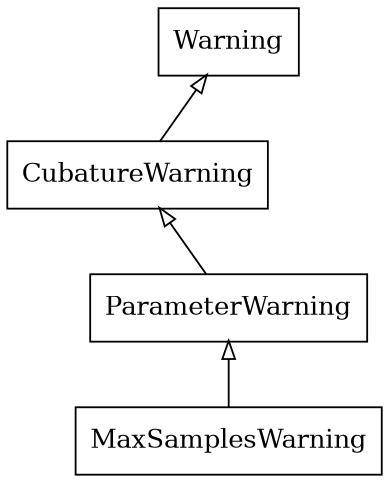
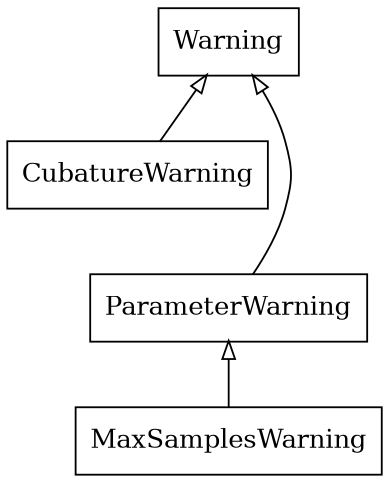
edge "ParameterWarning" -> "CubatureWarning": now "ParameterWarning" -> "Warning"
